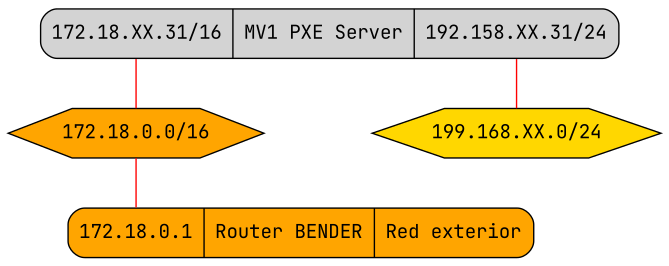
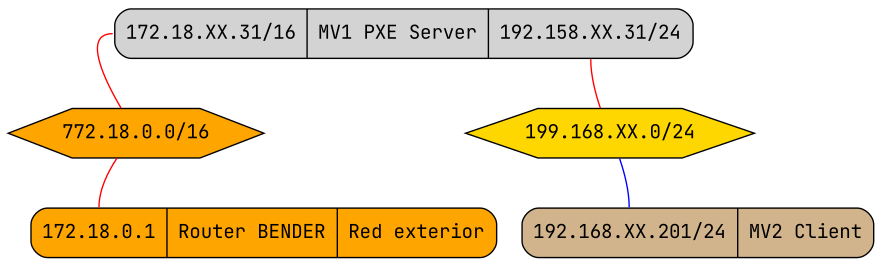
node "172.18.0.0/16": label "172.18.0.0/16" -> "772.18.0.0/16"
node "192.168.XX.201/24": added
